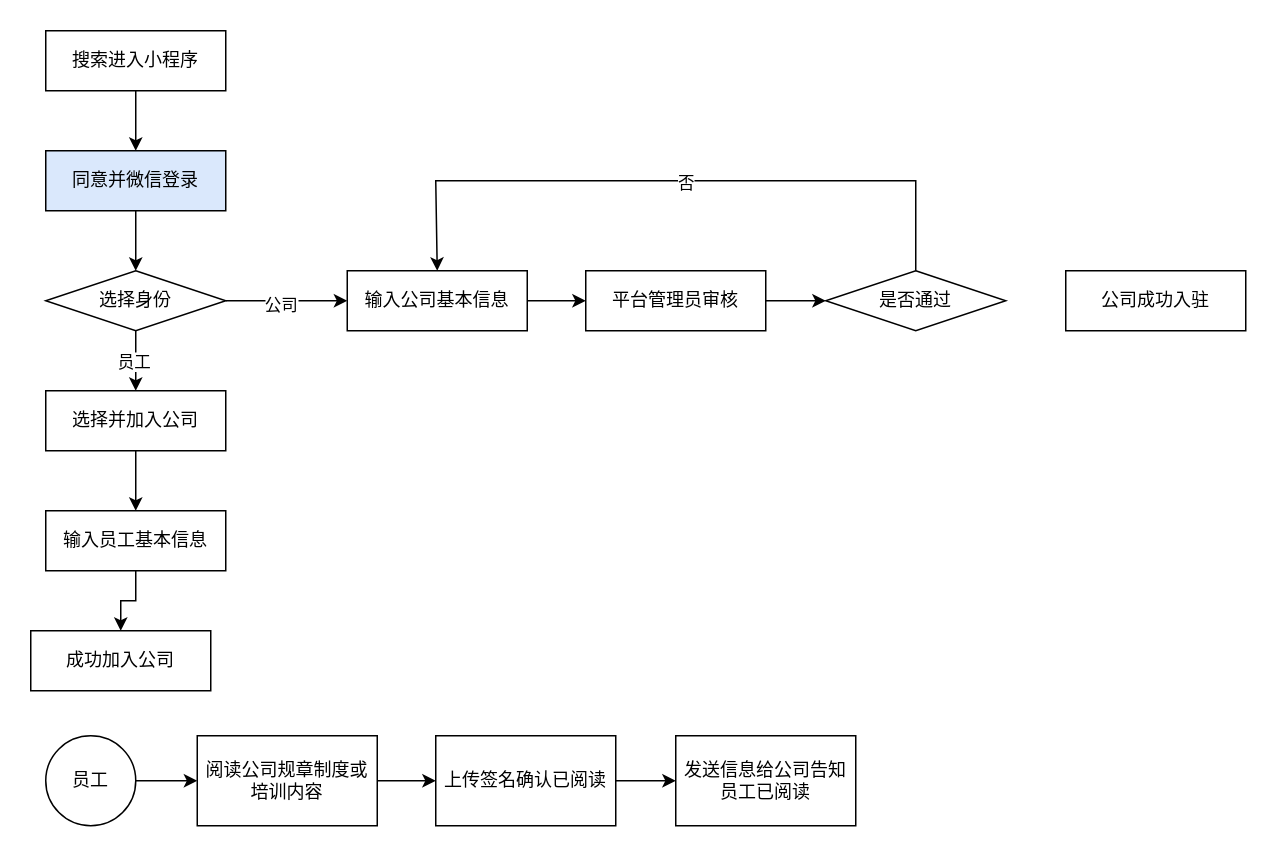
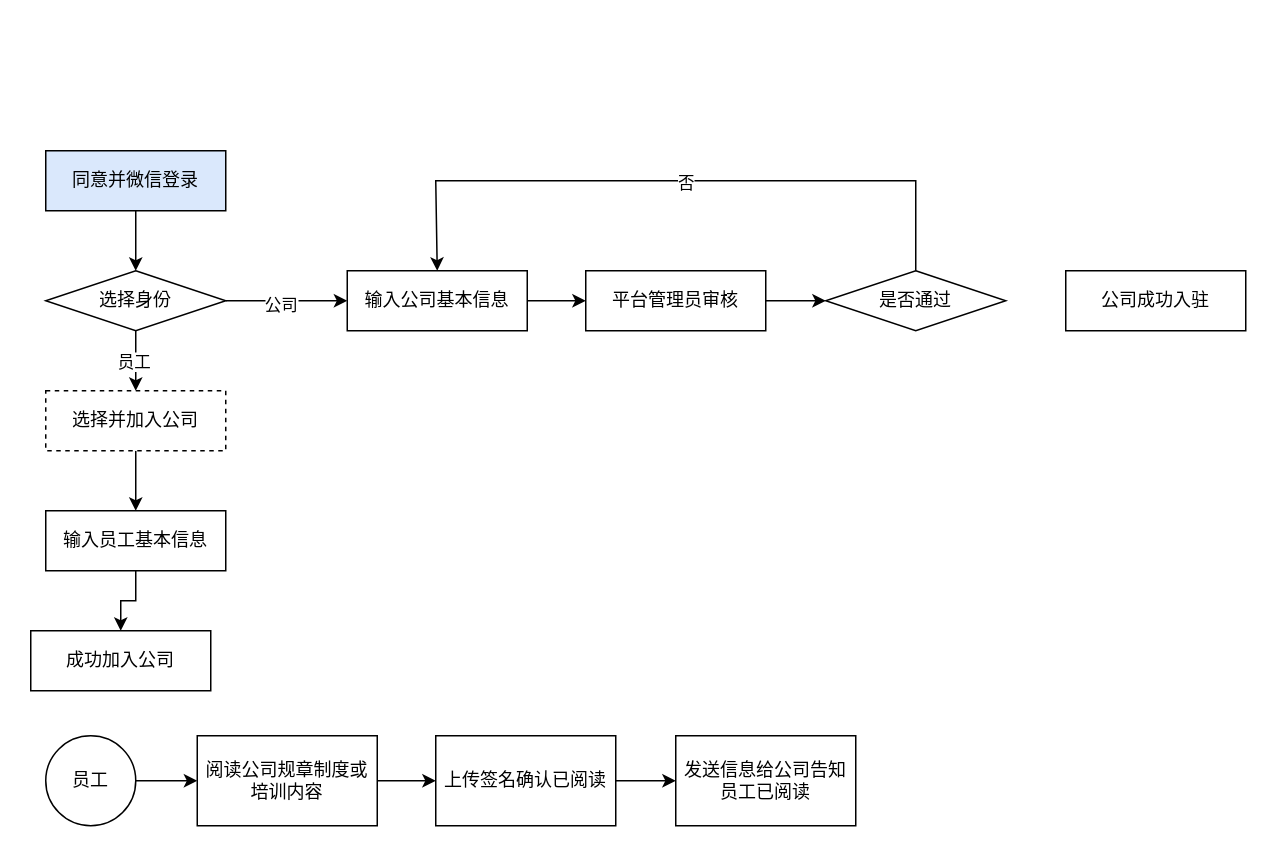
node "搜索进入小程序": removed
edge "搜索进入小程序" -> "同意并微信登录": removed
node "选择并加入公司": style solid -> dashed
